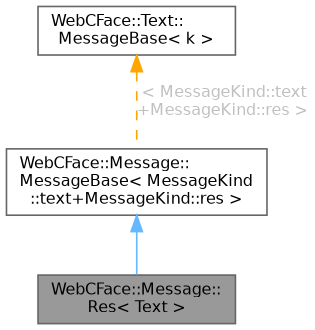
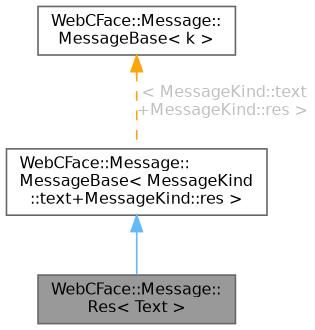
node "WebCFace::Text:: MessageBase< k >": label "WebCFace::Text:: MessageBase< k >" -> "WebCFace::Message:: MessageBase< k >"
